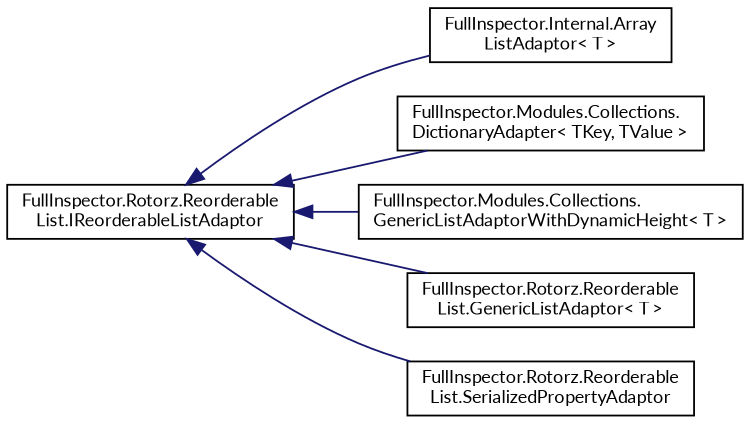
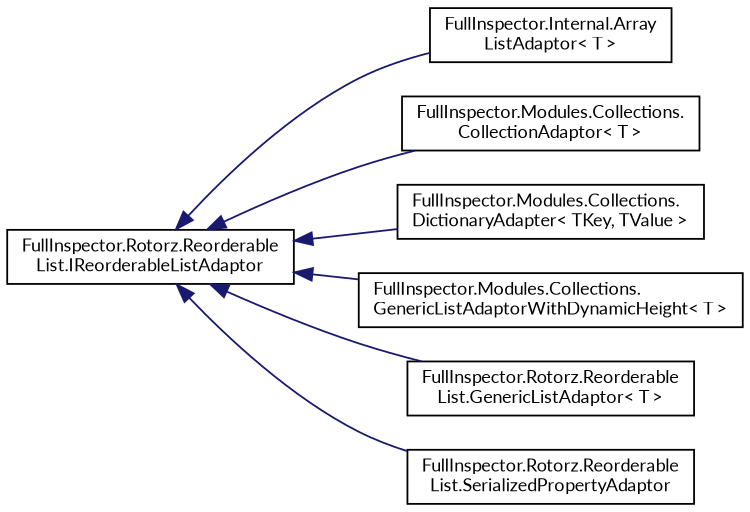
node "FullInspector.Modules.Collections. CollectionAdaptor< T >": added
